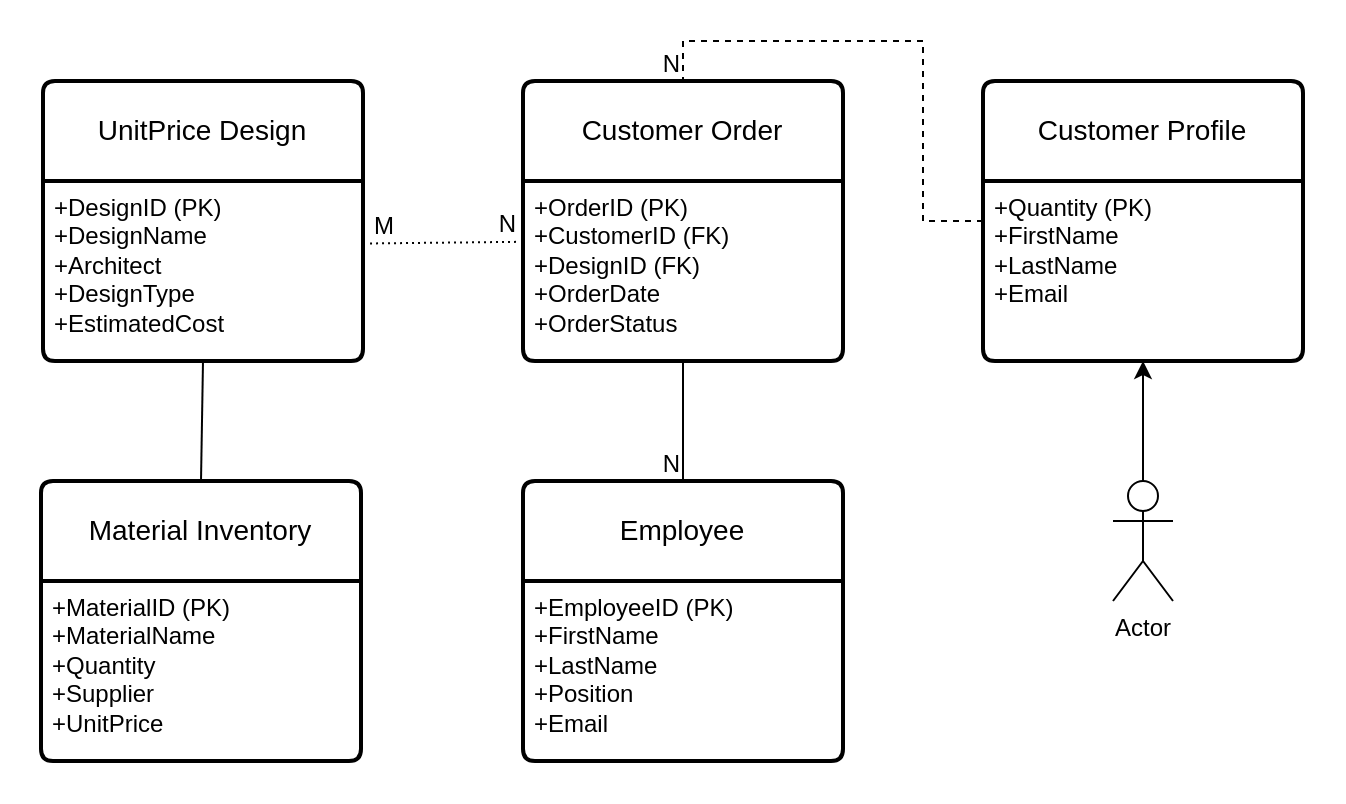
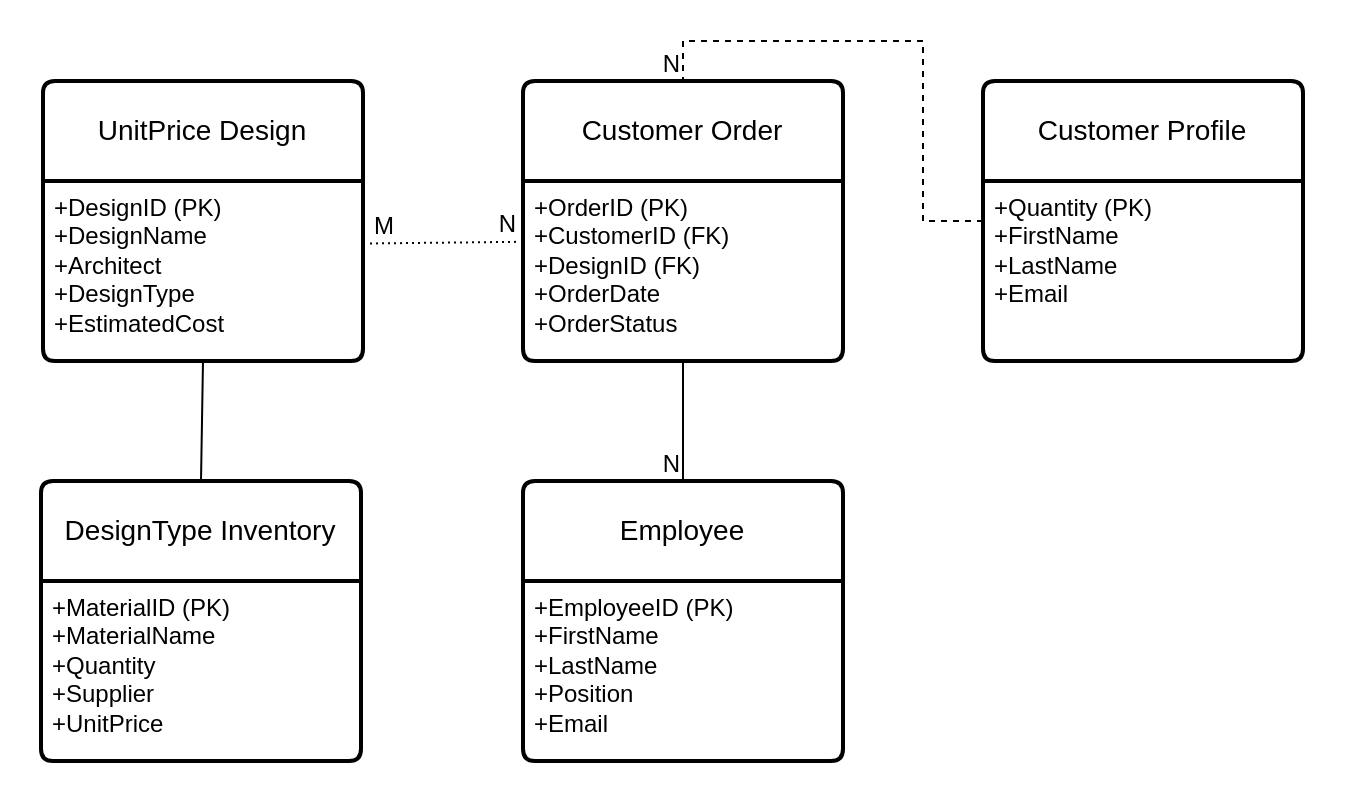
edge "Actor" -> "+Quantity (PK) +FirstName +LastName +Email": removed
node "Material Inventory": label "Material Inventory" -> "DesignType Inventory"
node "Actor": removed
